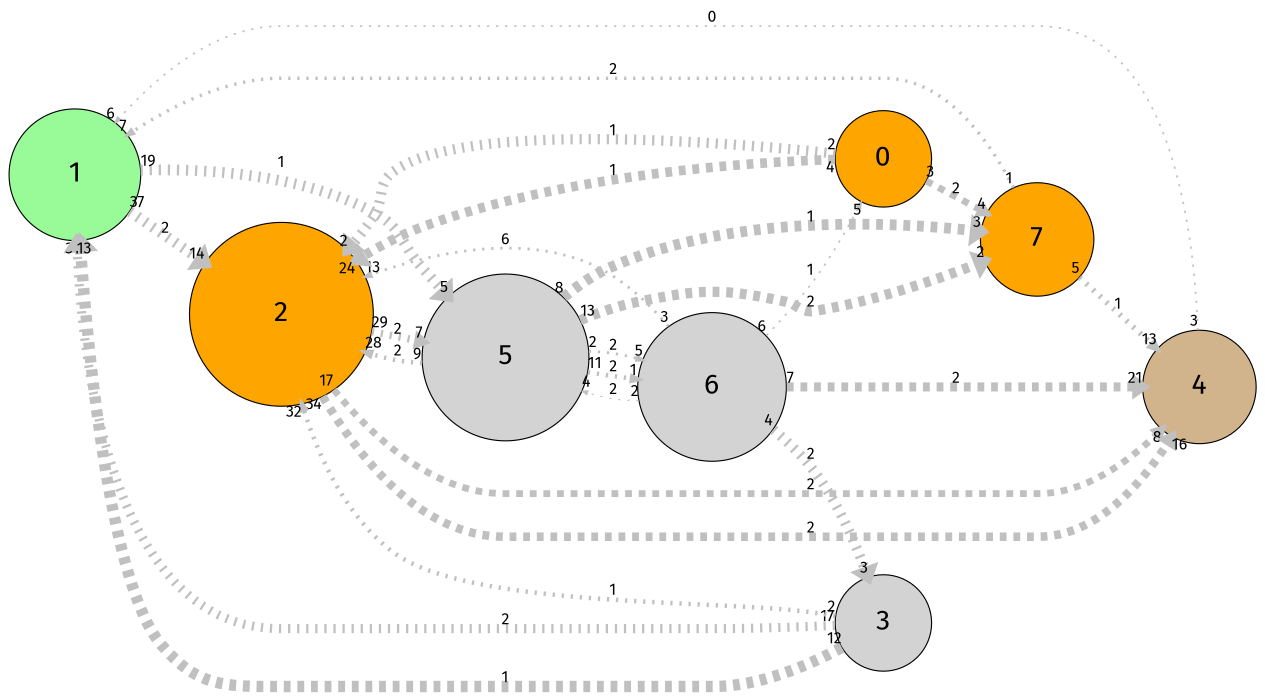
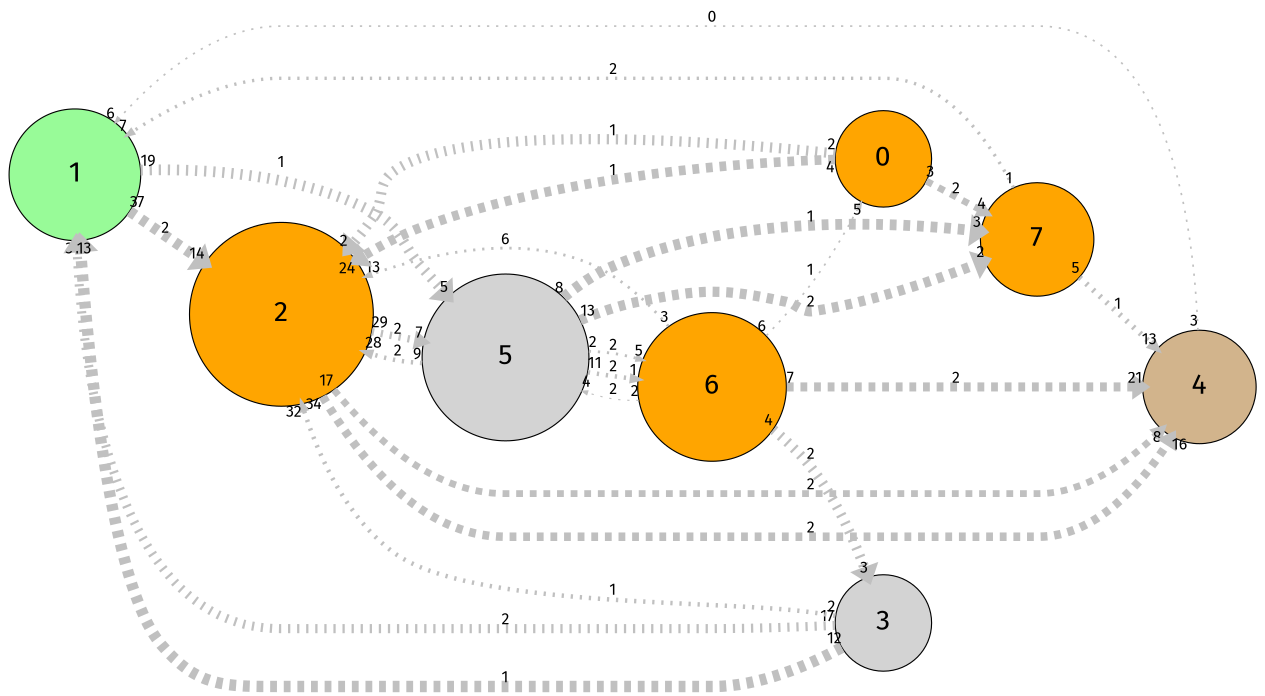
edge "1" -> "2": style dotted -> dashed
node "6": fillcolor lightgrey -> orange
